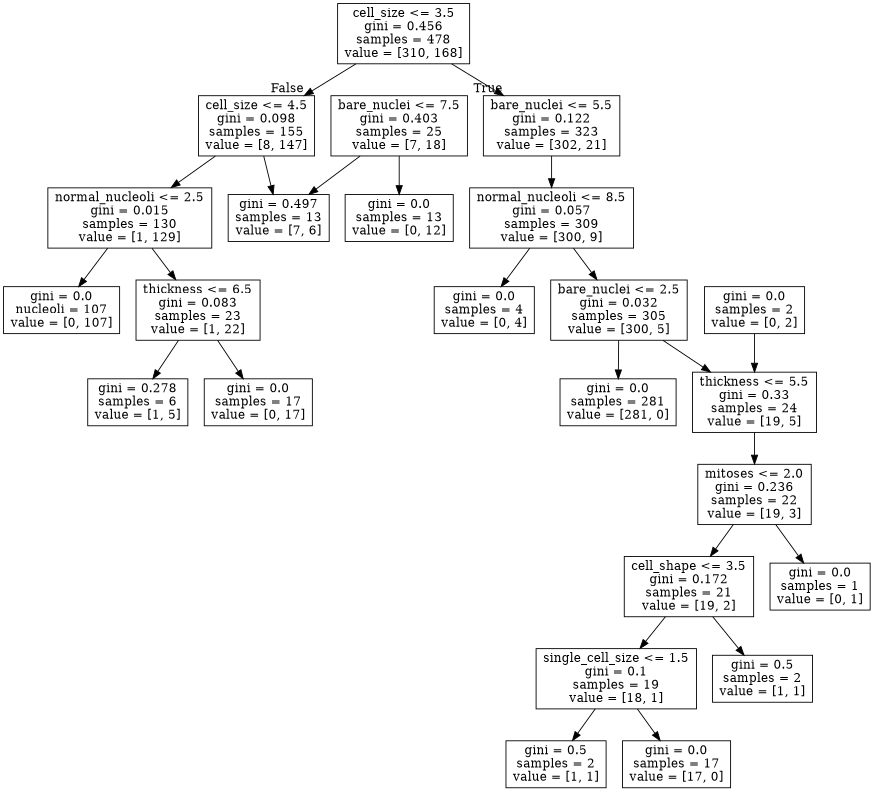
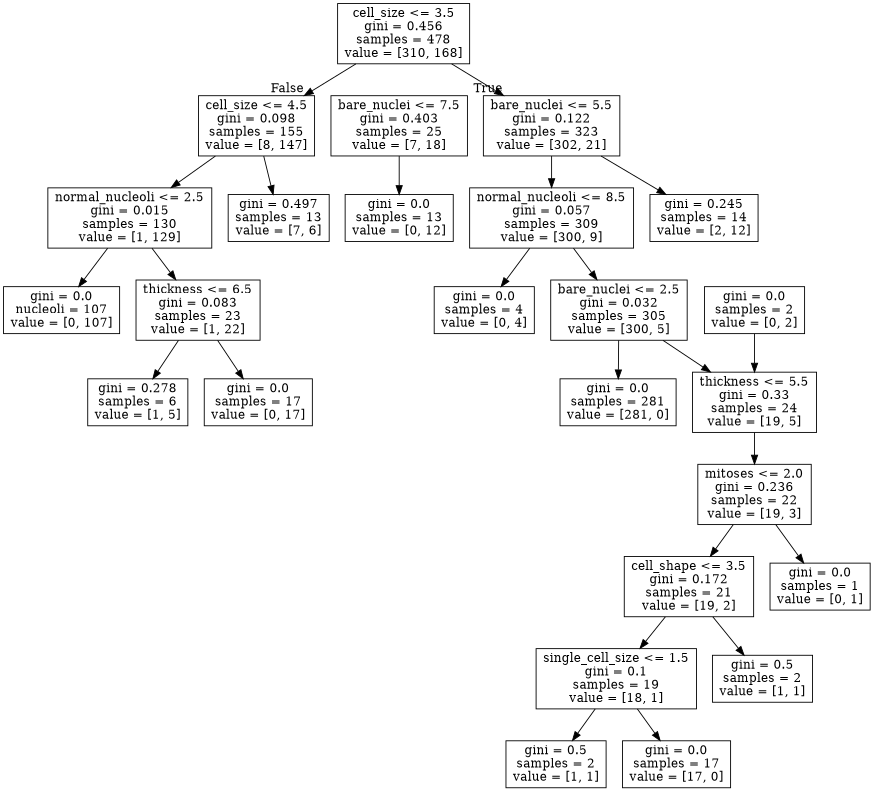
edge "bare_nuclei <= 7.5 gini = 0.403 samples = 25 value = [7, 18]" -> "gini = 0.497 samples = 13 value = [7, 6]": removed
node "gini = 0.245 samples = 14 value = [2, 12]": added
